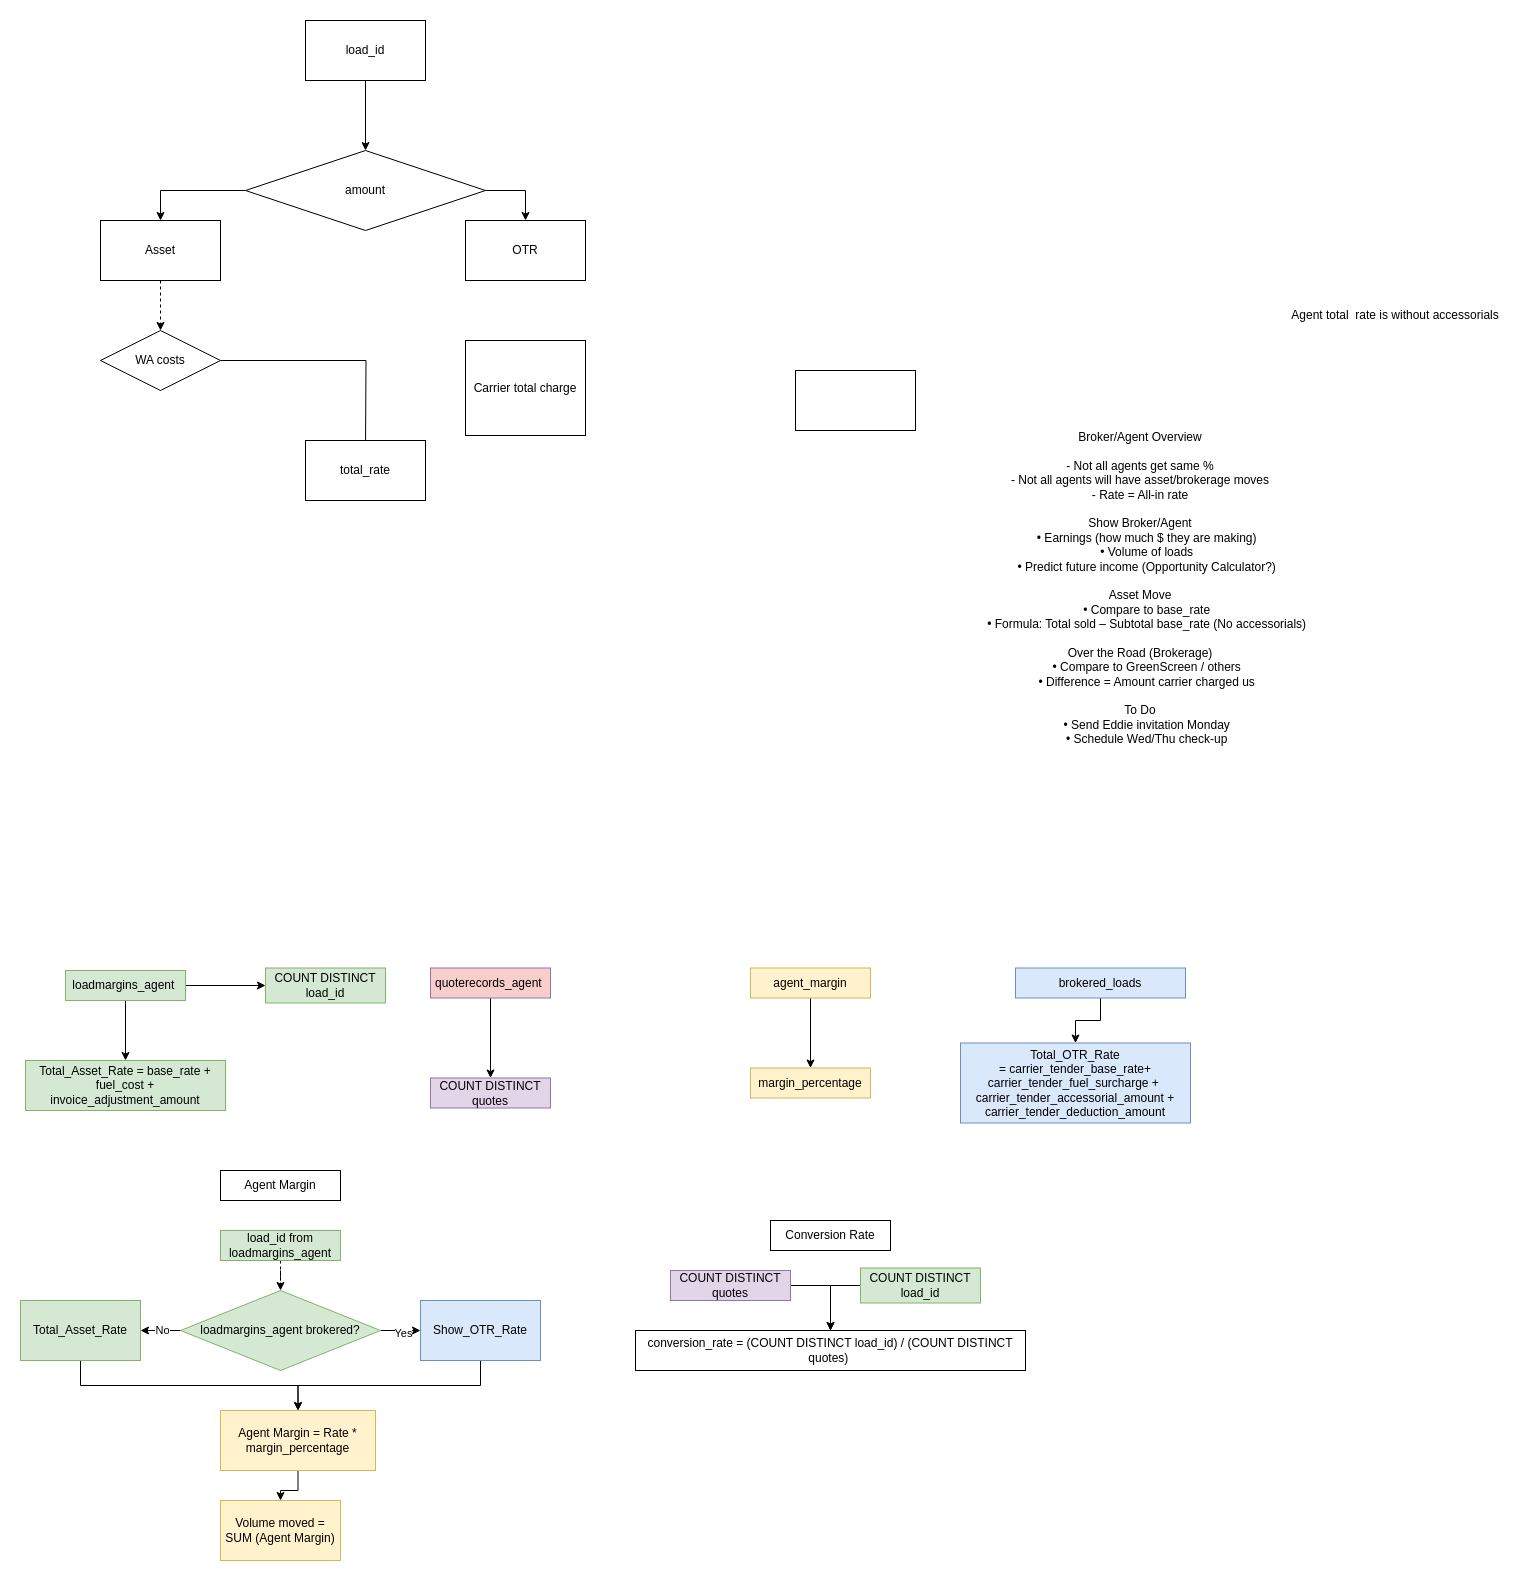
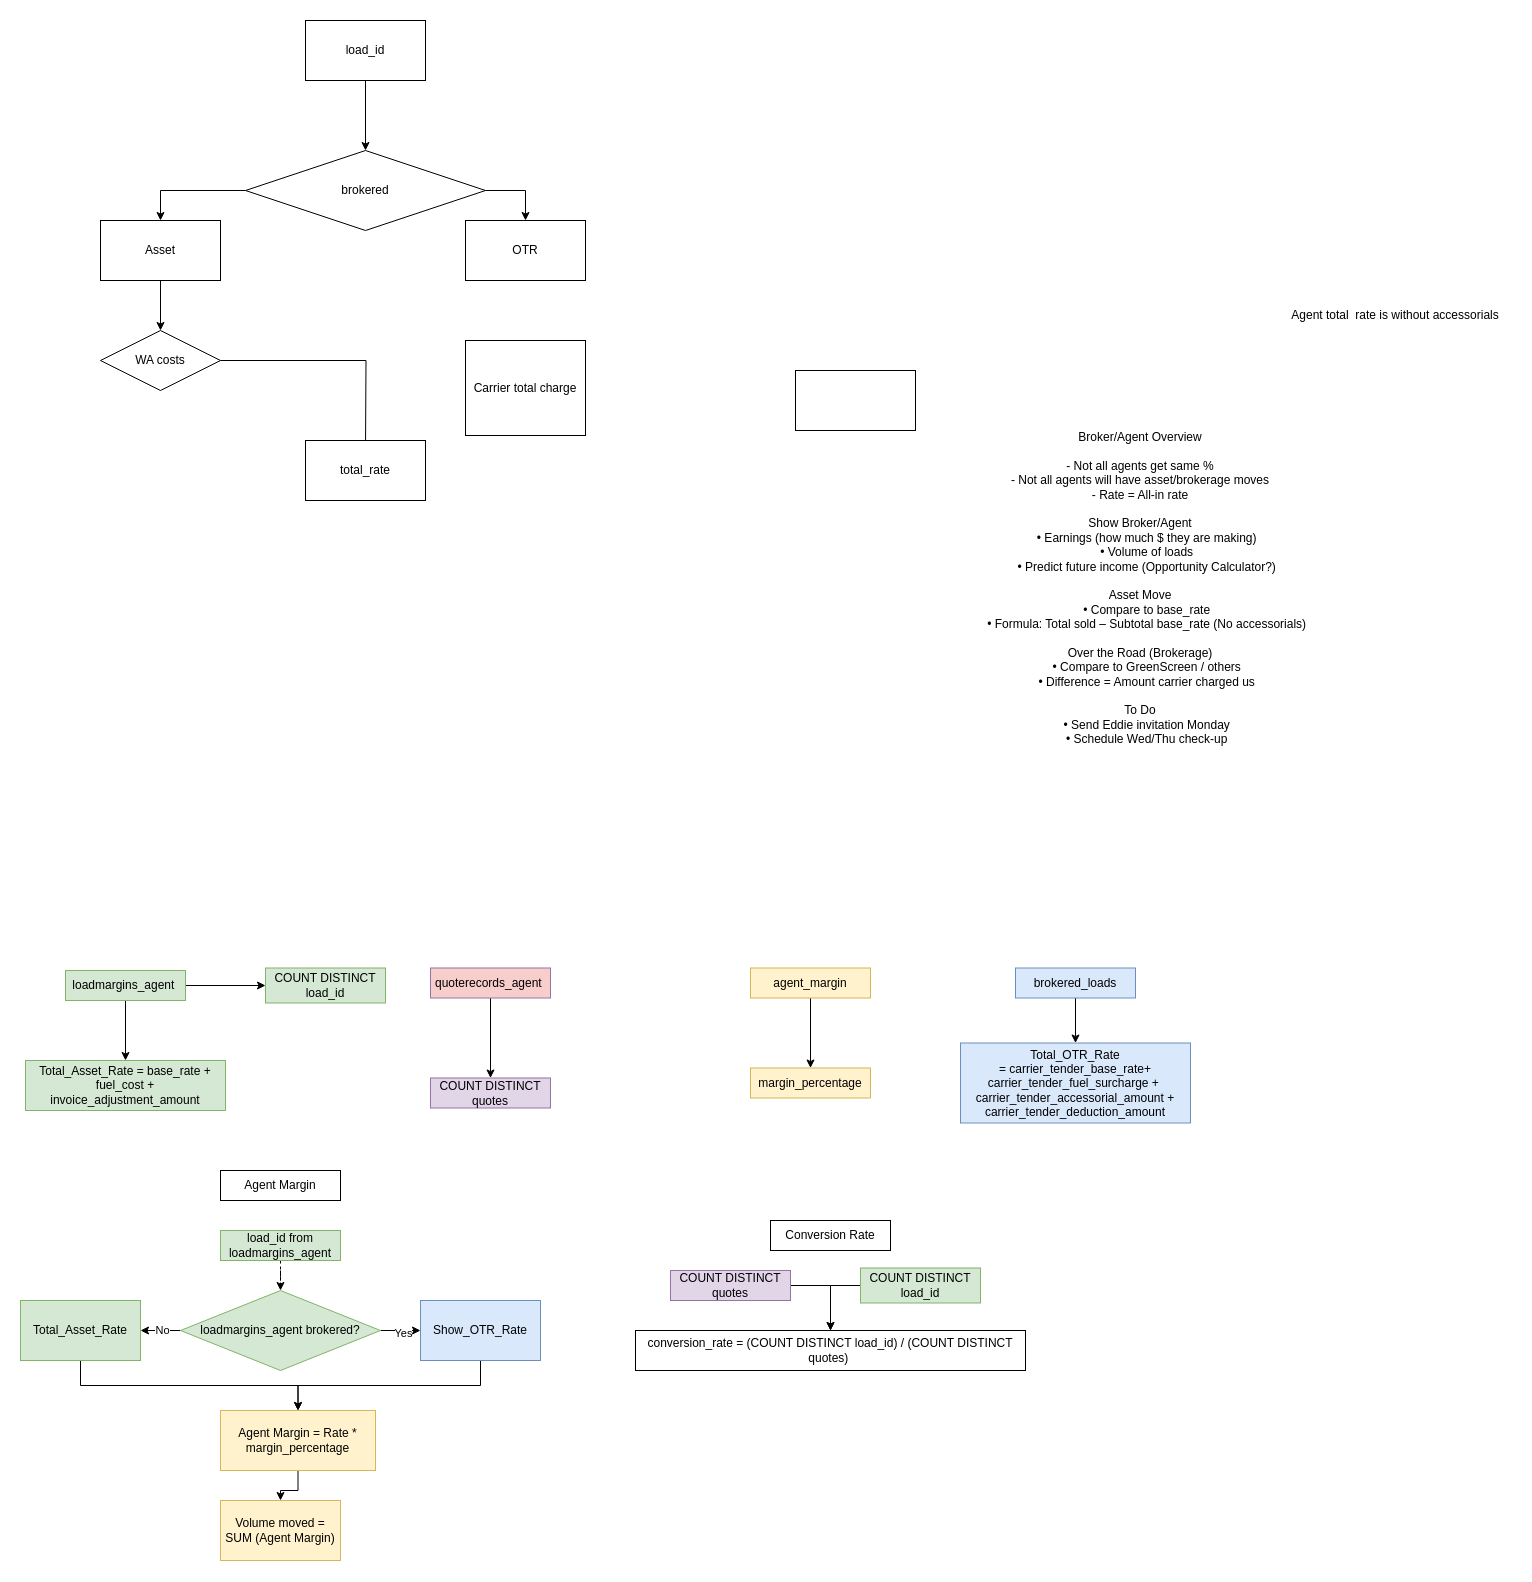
node "amount": label "amount" -> "brokered"
edge "Asset" -> "WA costs": style dashed -> solid
node "brokered_loads": size 170x30 -> 120x30
